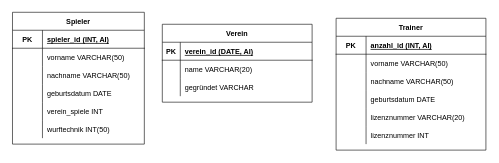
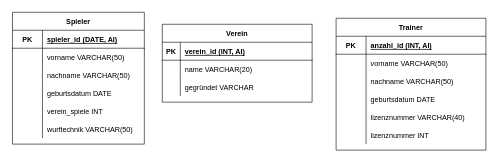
node "spieler_id (INT, AI)": label "spieler_id (INT, AI)" -> "spieler_id (DATE, AI)"
node "verein_id (DATE, AI)": label "verein_id (DATE, AI)" -> "verein_id (INT, AI)"
node "lizenznummer VARCHAR(20)": label "lizenznummer VARCHAR(20)" -> "lizenznummer VARCHAR(40)"
node "wurftechnik INT(50)": label "wurftechnik INT(50)" -> "wurftechnik VARCHAR(50)"
